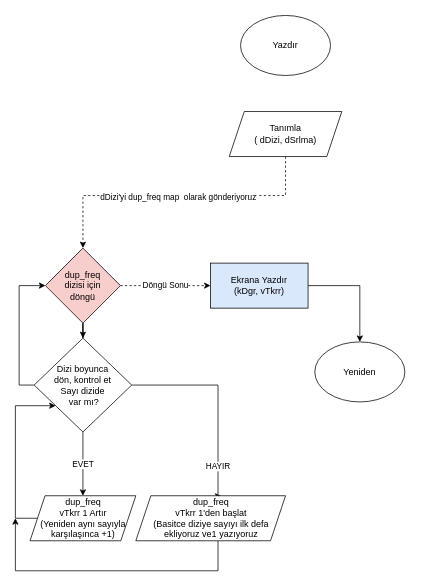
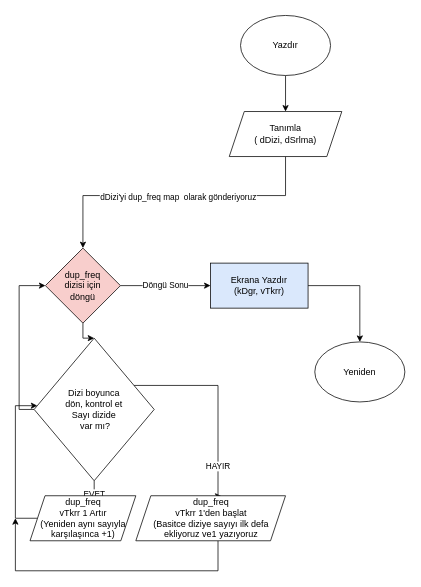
edge "Yazdır" -> "Tanımla ( dDizi, dSrlma)": added
edge "Tanımla ( dDizi, dSrlma)" -> "dup_freq dizisi için döngü": style dashed -> solid
edge "dup_freq dizisi için döngü" -> "Ekrana Yazdır (kDgr, vTkrr)": style dashed -> solid
node "Dizi boyunca dön, kontrol et Sayı dizide var mı?": size 98x94 -> 120x143
